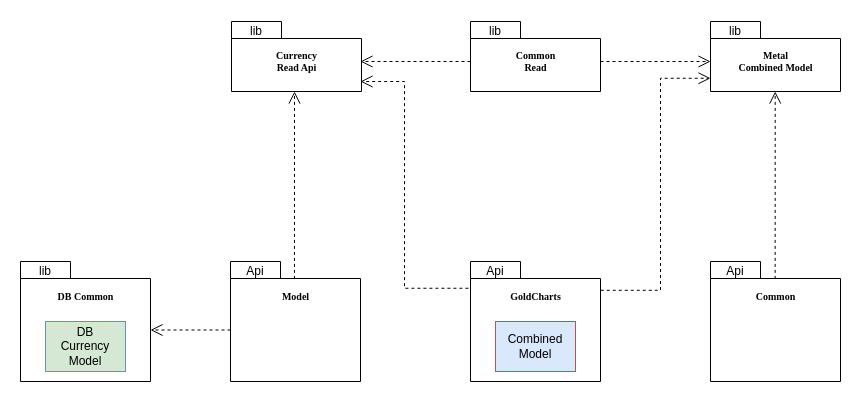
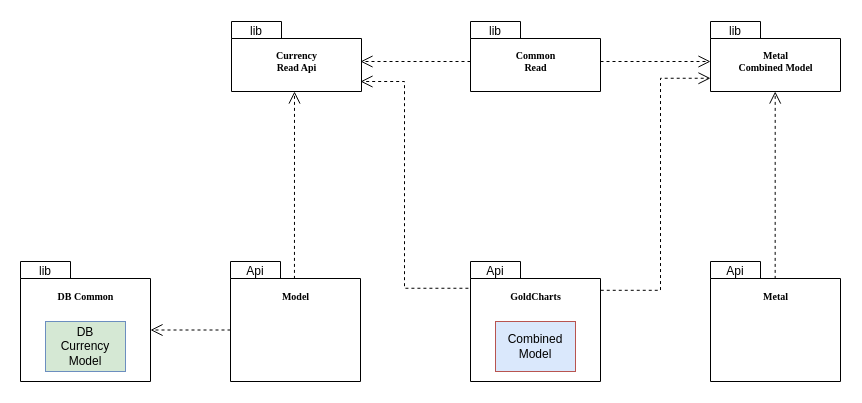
node "Common": label "Common" -> "Metal"
